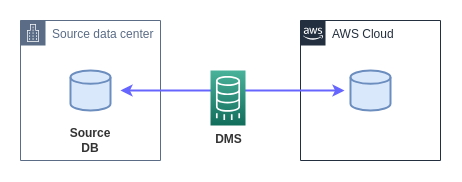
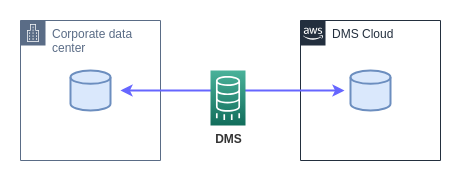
node "AWS Cloud": label "AWS Cloud" -> "DMS Cloud"
node "Source data center": label "Source data center" -> "Corporate data center"
node "Source DB": removed
